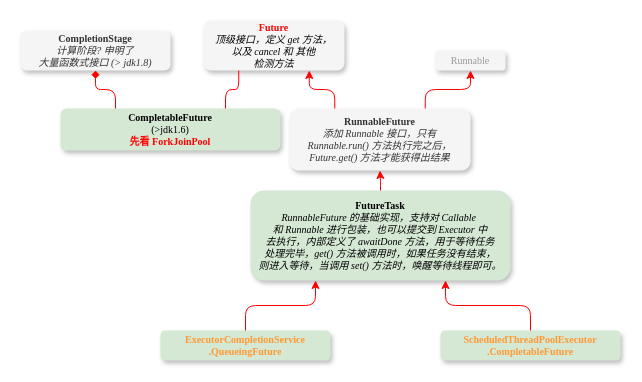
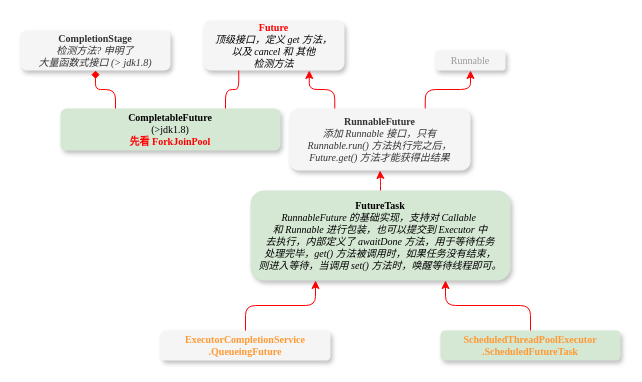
node "CompletionStage 计算阶段? 申明了 大量函数式接口 (> jdk1.8)": label "CompletionStage 计算阶段? 申明了 大量函数式接口 (> jdk1.8)" -> "CompletionStage 检测方法? 申明了 大量函数式接口 (> jdk1.8)"
node "CompletableFuture (>jdk1.6) 先看 ForkJoinPool": label "CompletableFuture (>jdk1.6) 先看 ForkJoinPool" -> "CompletableFuture (>jdk1.8) 先看 ForkJoinPool"
node "ExecutorCompletionService .QueueingFuture": fillcolor #d5e8d4 -> #f5f5f5
node "ScheduledThreadPoolExecutor .CompletableFuture": label "ScheduledThreadPoolExecutor .CompletableFuture" -> "ScheduledThreadPoolExecutor .ScheduledFutureTask"
